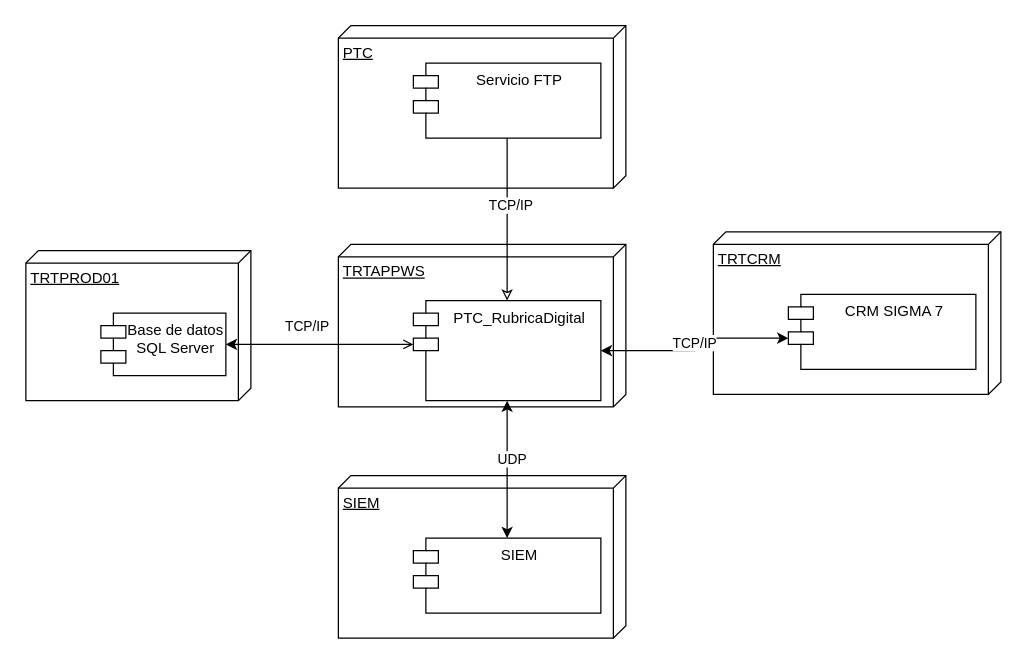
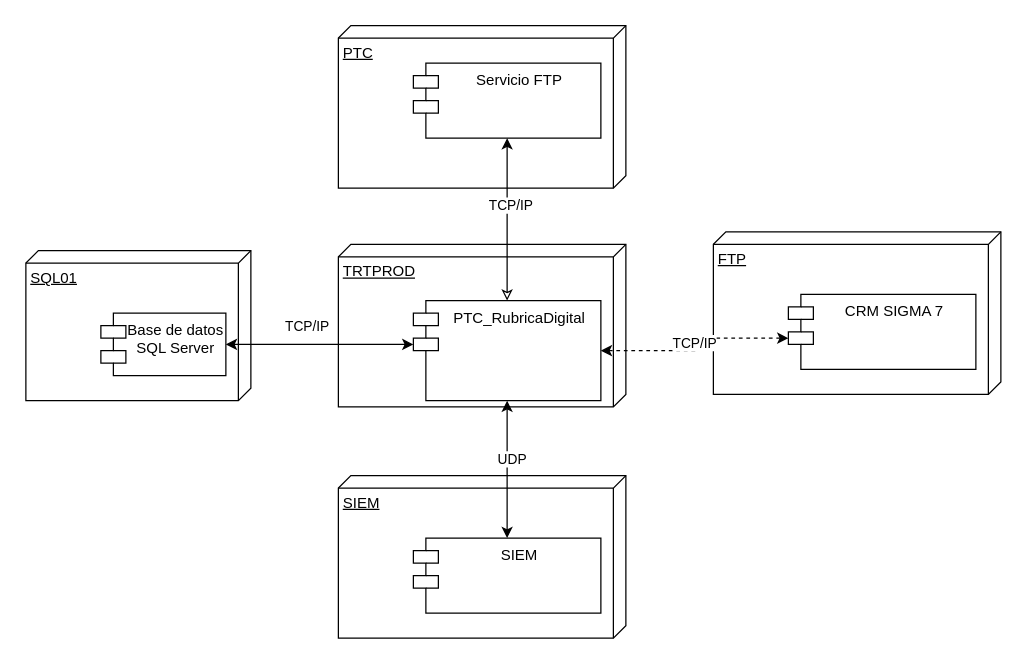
edge "Servicio FTP" -> "PTC_RubricaDigital": arrowhead none -> classic
node "TRTCRM": label "TRTCRM" -> "FTP"
node "TRTAPPWS": label "TRTAPPWS" -> "TRTPROD"
node "TRTPROD01": label "TRTPROD01" -> "SQL01"
edge "CRM SIGMA 7" -- "PTC_RubricaDigital": style solid -> dashed
edge "Base de datos SQL Server" -- "PTC_RubricaDigital": arrowhead open -> classic
